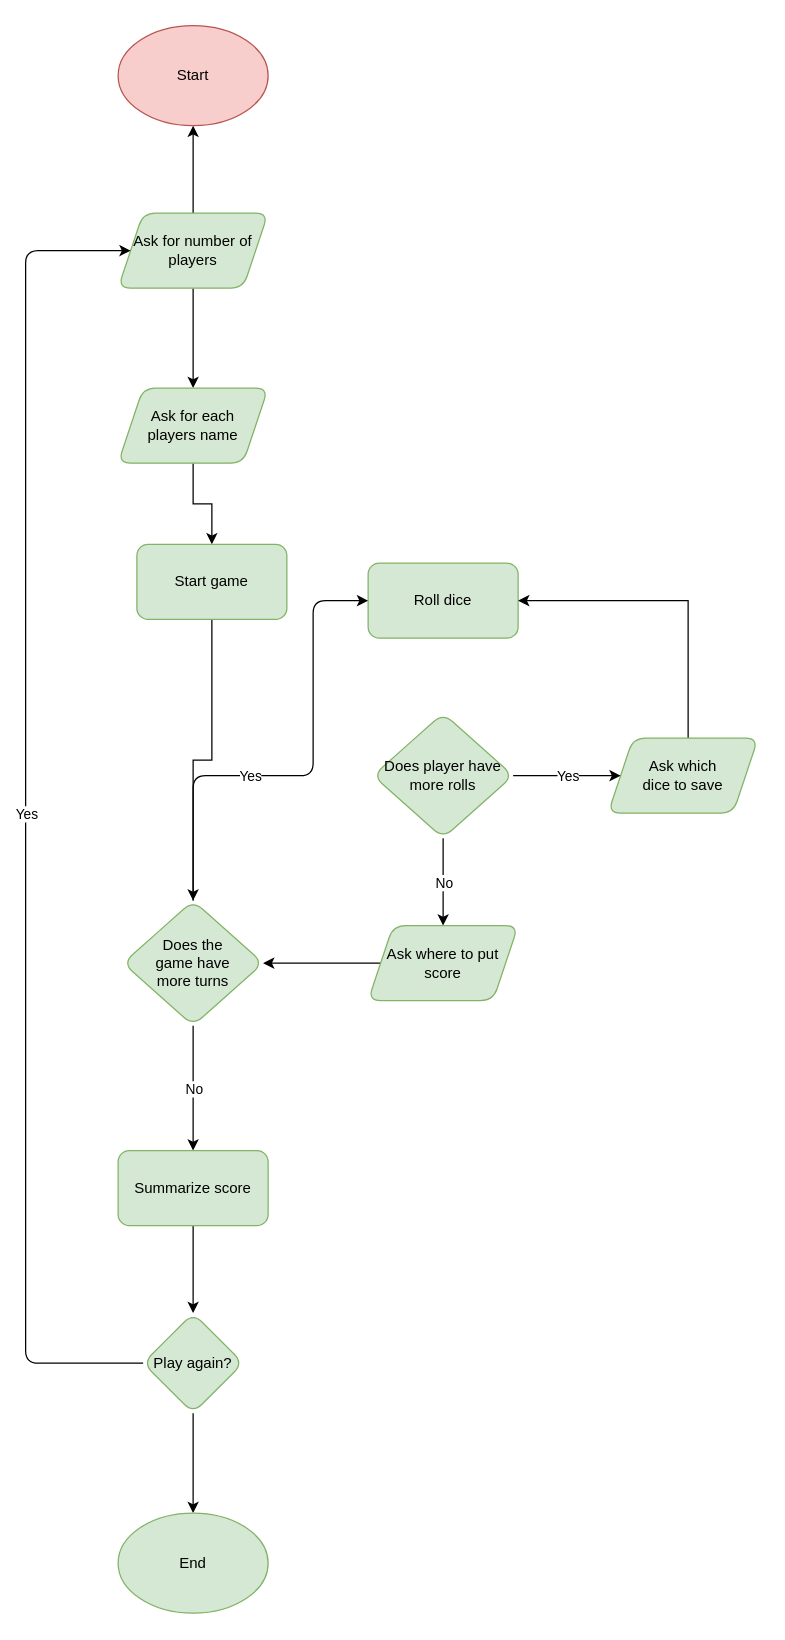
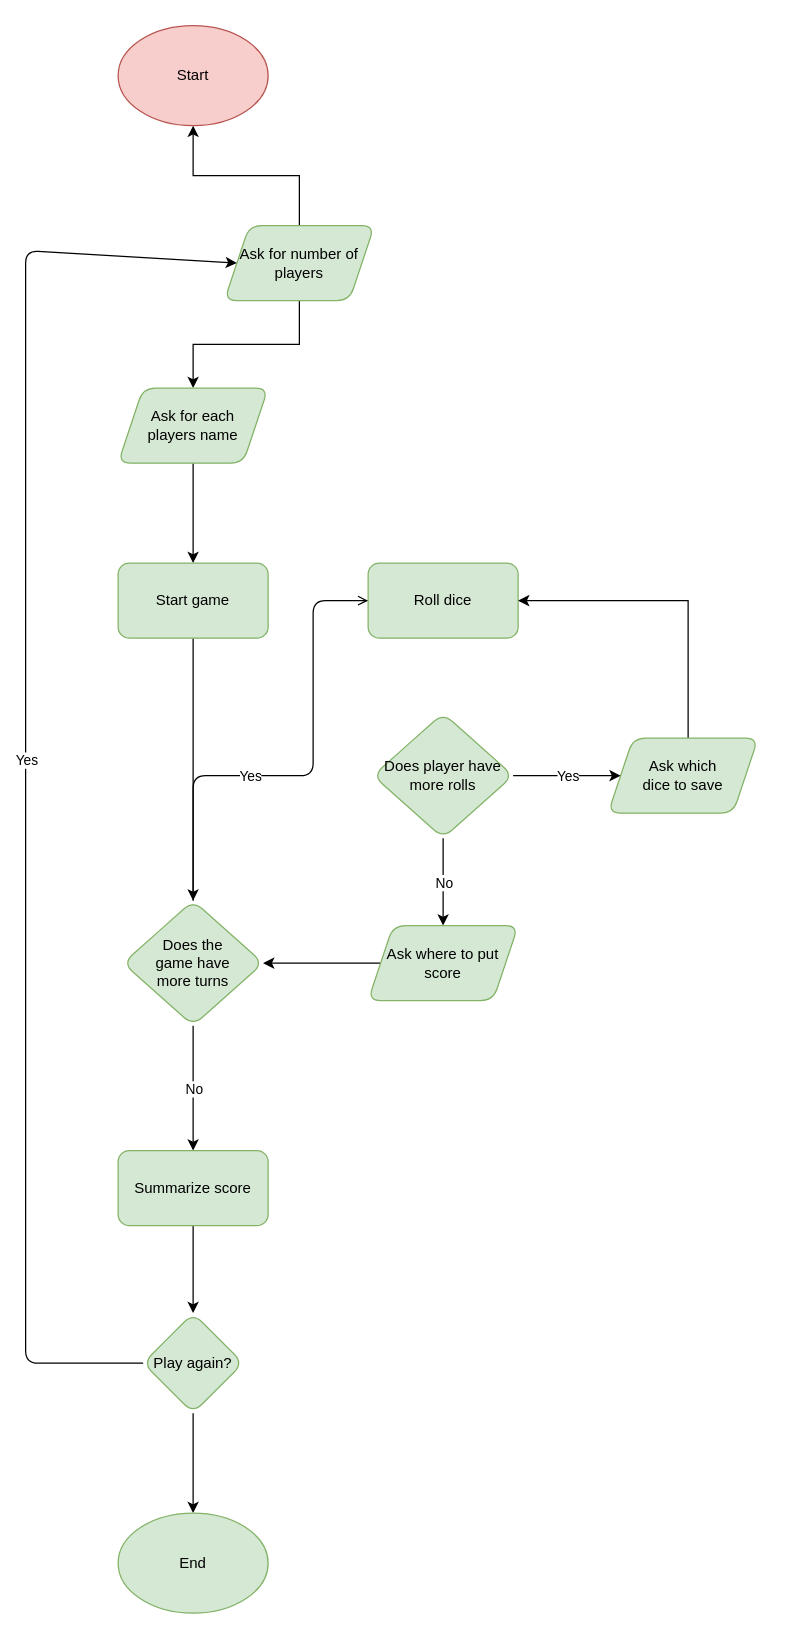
node "Ask for number of players": moved (193, 251) -> (299, 263)
node "Start game": moved (212, 582) -> (193, 601)
edge "Does the game have more turns" -> "Roll dice": arrowhead classic -> open
